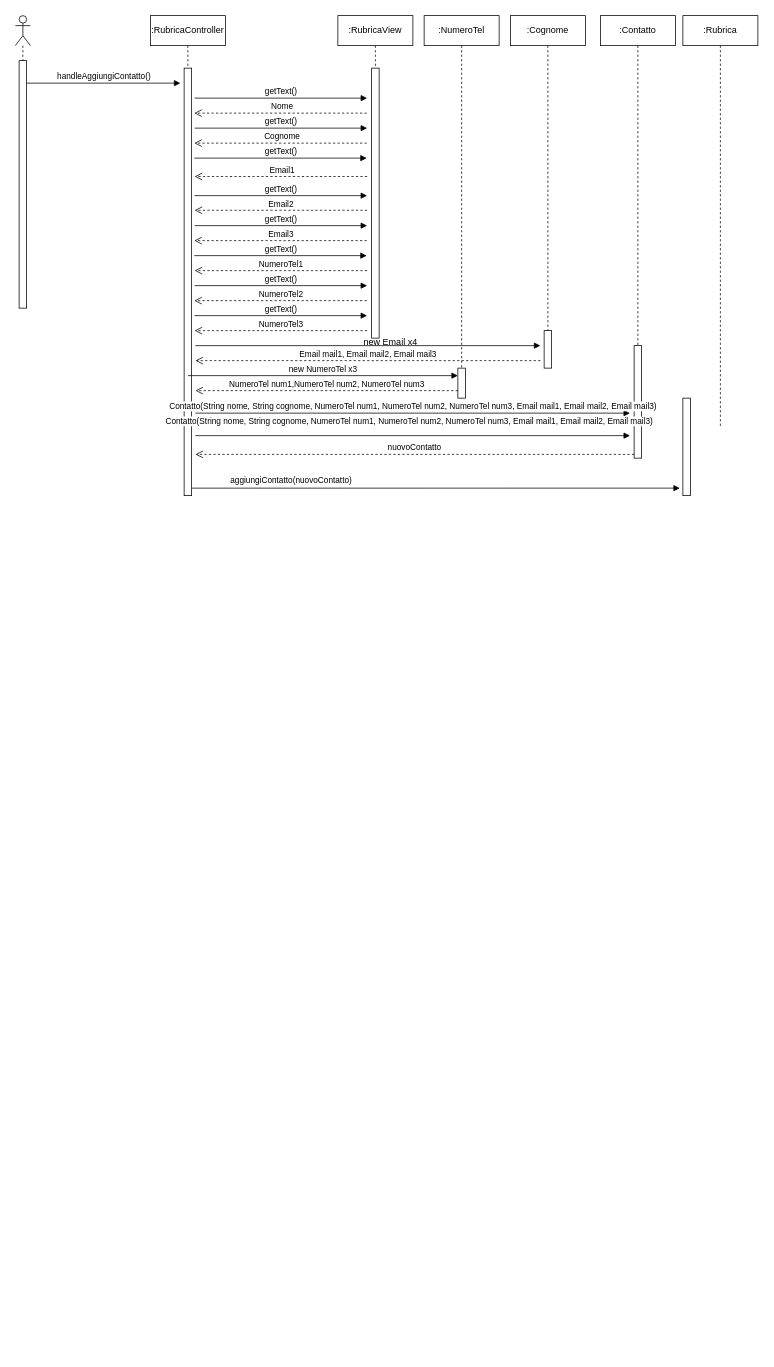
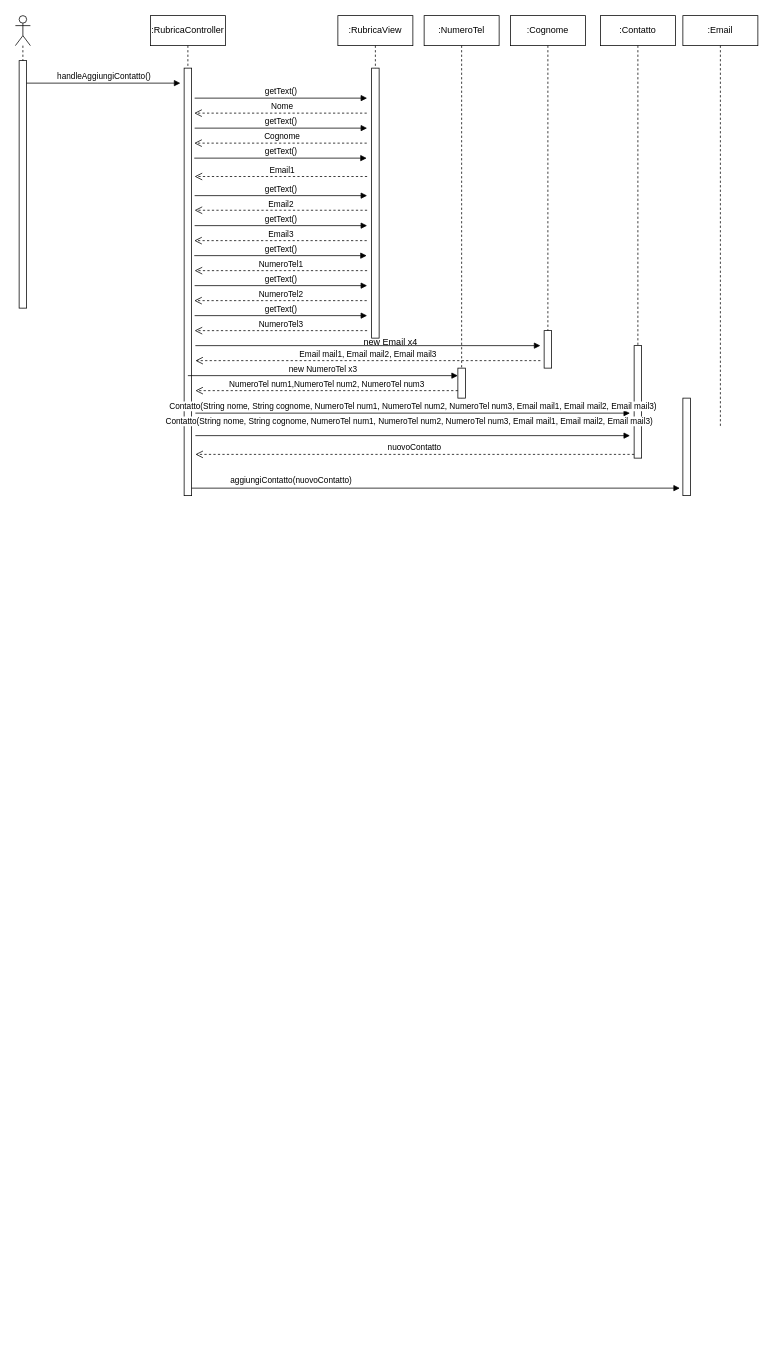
node ":Rubrica": label ":Rubrica" -> ":Email"
